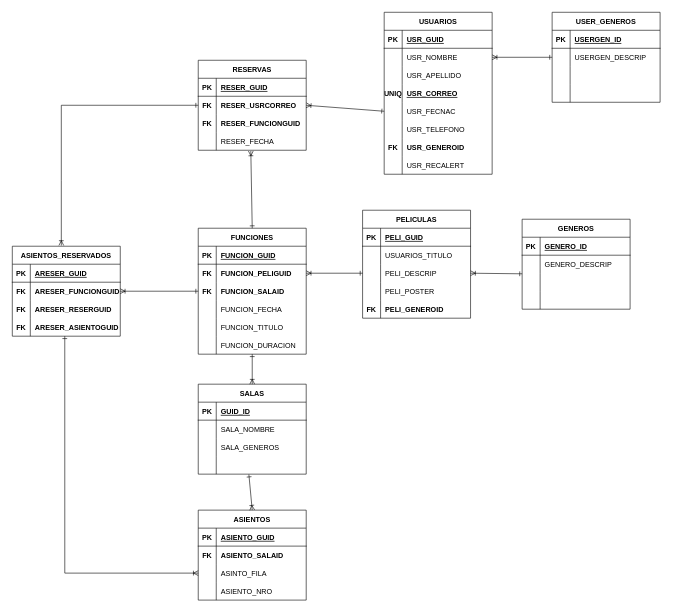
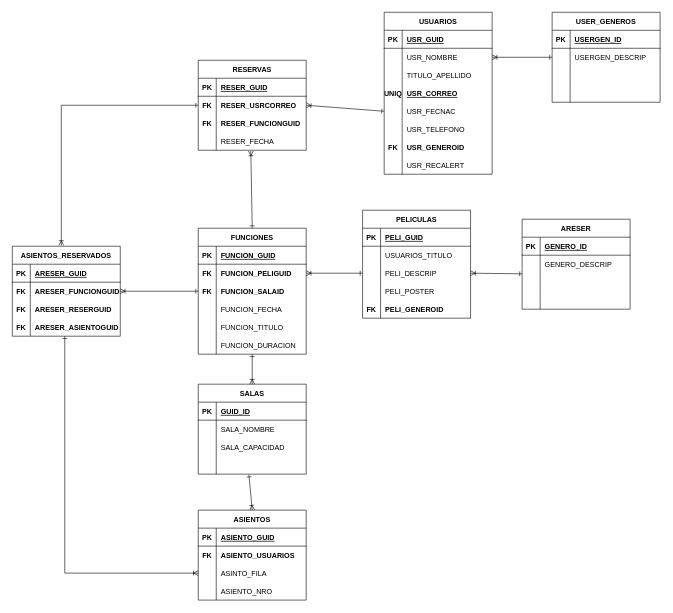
node "USR_APELLIDO": label "USR_APELLIDO" -> "TITULO_APELLIDO"
node "GENEROS": label "GENEROS" -> "ARESER"
node "SALA_GENEROS": label "SALA_GENEROS" -> "SALA_CAPACIDAD"
node "ASIENTO_SALAID": label "ASIENTO_SALAID" -> "ASIENTO_USUARIOS"
